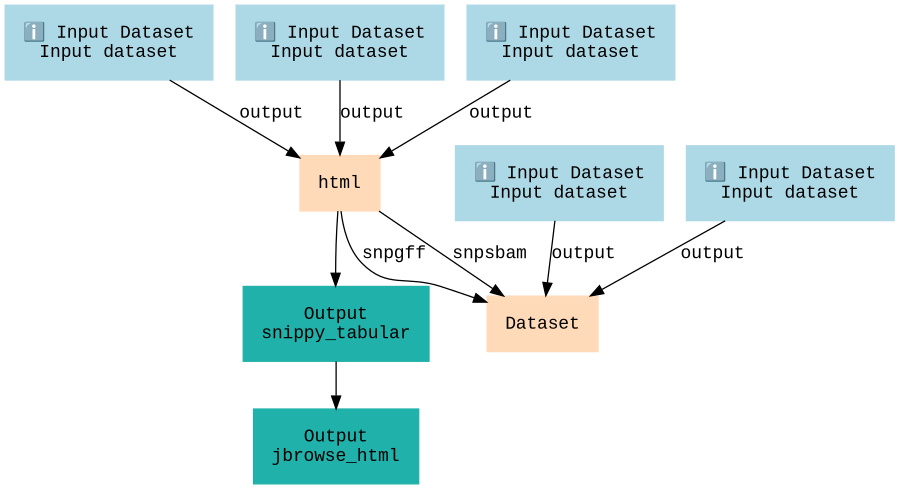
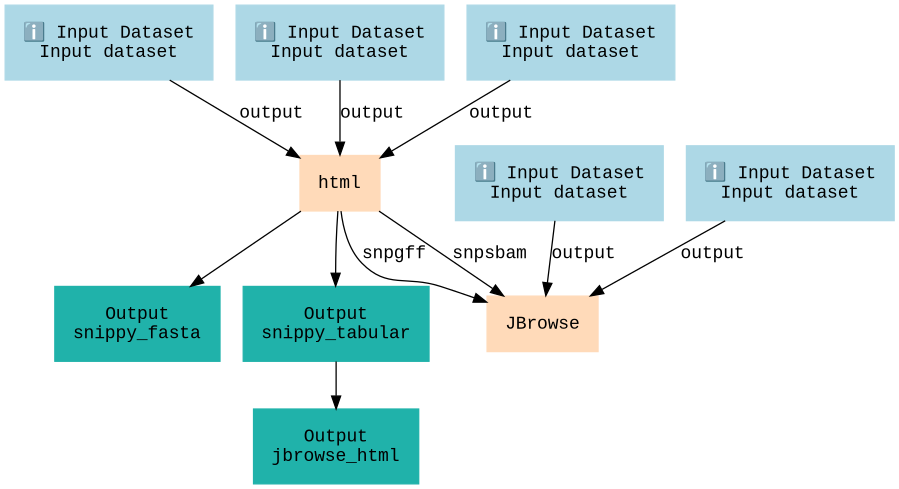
node "Output snippy_fasta": added
node "Dataset": label "Dataset" -> "JBrowse"
